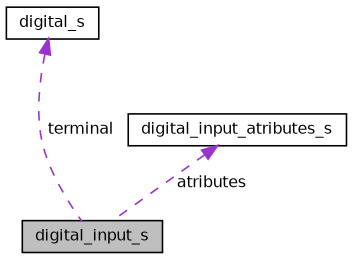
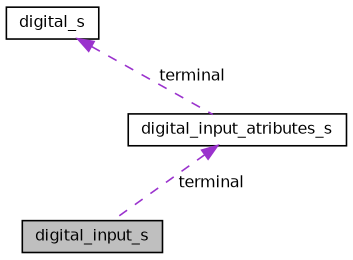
edge "digital_input_s" -> "digital_s": now "digital_input_atributes_s" -> "digital_s"
edge "digital_input_s" -> "digital_input_atributes_s": label " atributes" -> " terminal"
